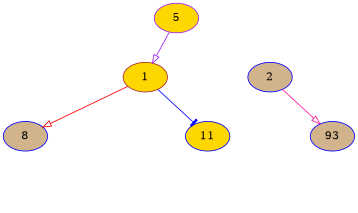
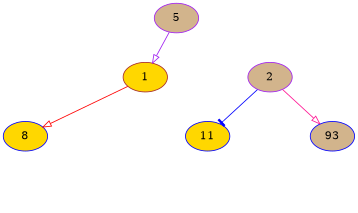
node "5": fillcolor gold -> tan
node "2": color blue -> purple
edge "1" -> "11": now "2" -> "11"
node "8": fillcolor tan -> gold
